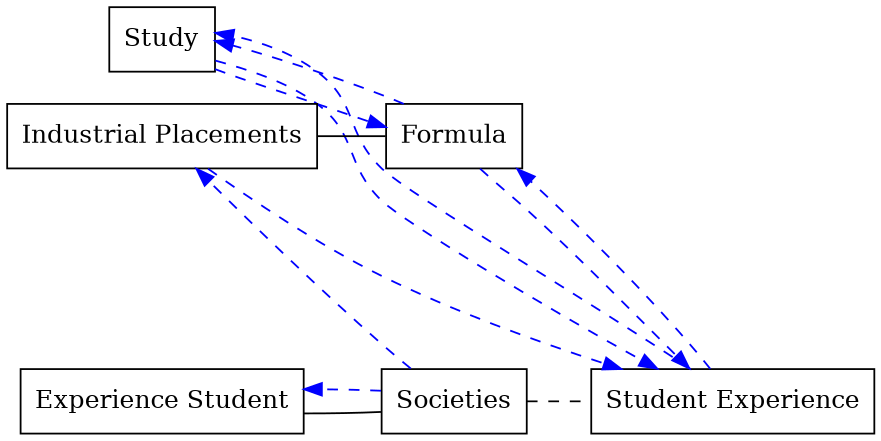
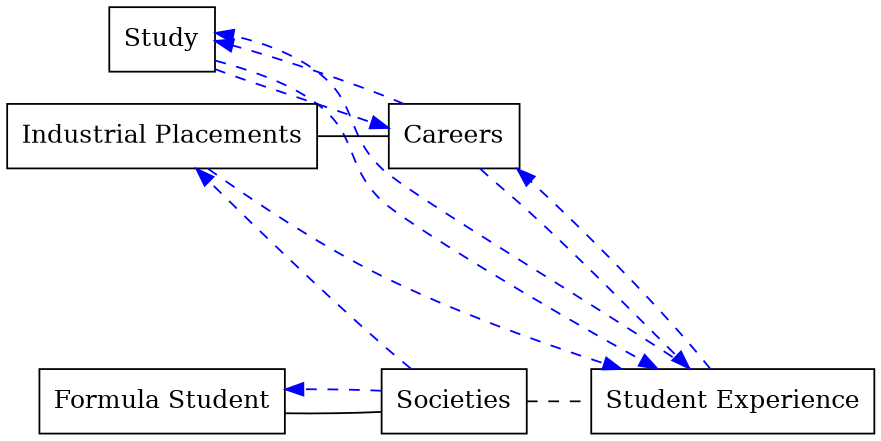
node "Formula": label "Formula" -> "Careers"
node "Experience Student": label "Experience Student" -> "Formula Student"
